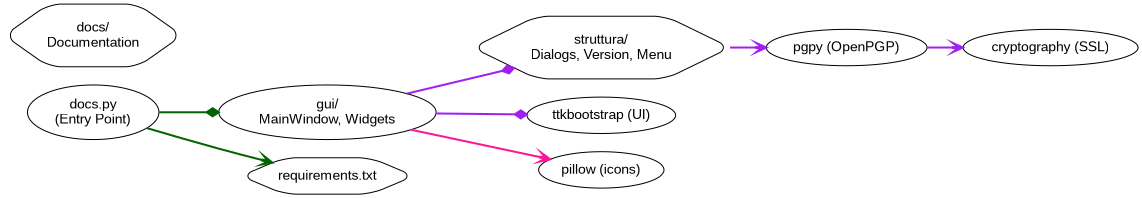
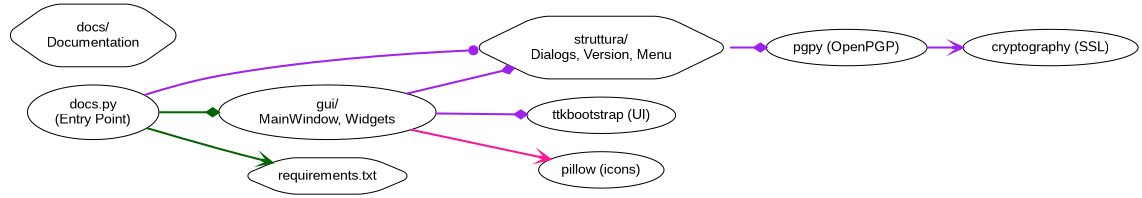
edge "struttura/ Dialogs, Version, Menu" -> "pgpy (OpenPGP)": arrowhead vee -> diamond
edge "docs.py (Entry Point)" -> "struttura/ Dialogs, Version, Menu": added
